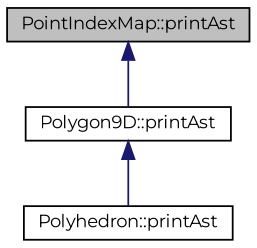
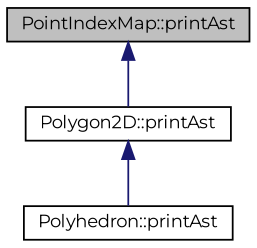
node "Polygon9D::printAst": label "Polygon9D::printAst" -> "Polygon2D::printAst"
